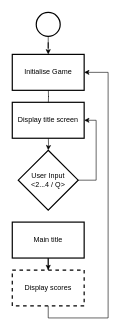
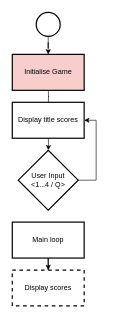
node "Initialise Game": fillcolor #ffffff -> #f8cecc
edge "Display scores" -> "Initialise Game": removed
node "Display title screen": label "Display title screen" -> "Display title scores"
node "User Input <2...4 / Q>": label "User Input <2...4 / Q>" -> "User Input <1...4 / Q>"
node "Main title": label "Main title" -> "Main loop"
